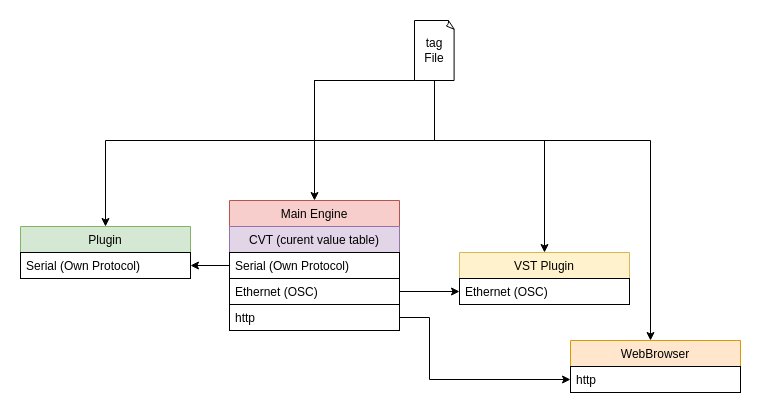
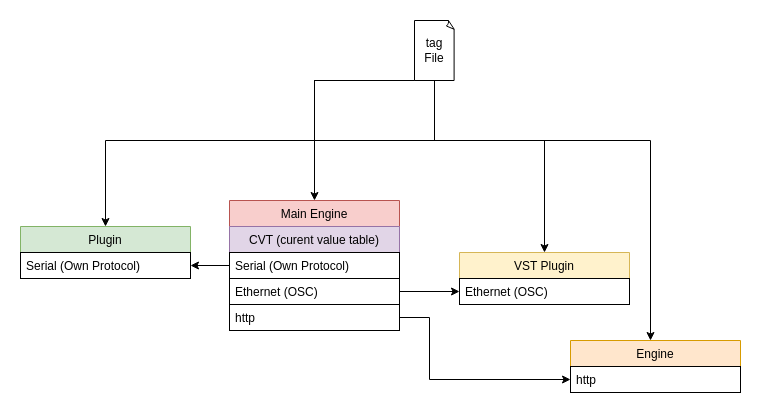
node "WebBrowser": label "WebBrowser" -> "Engine"
